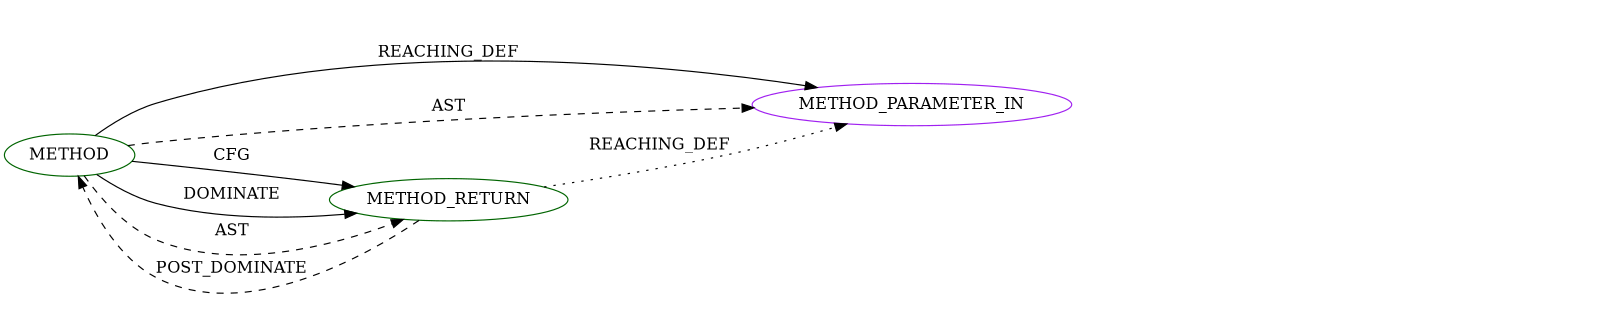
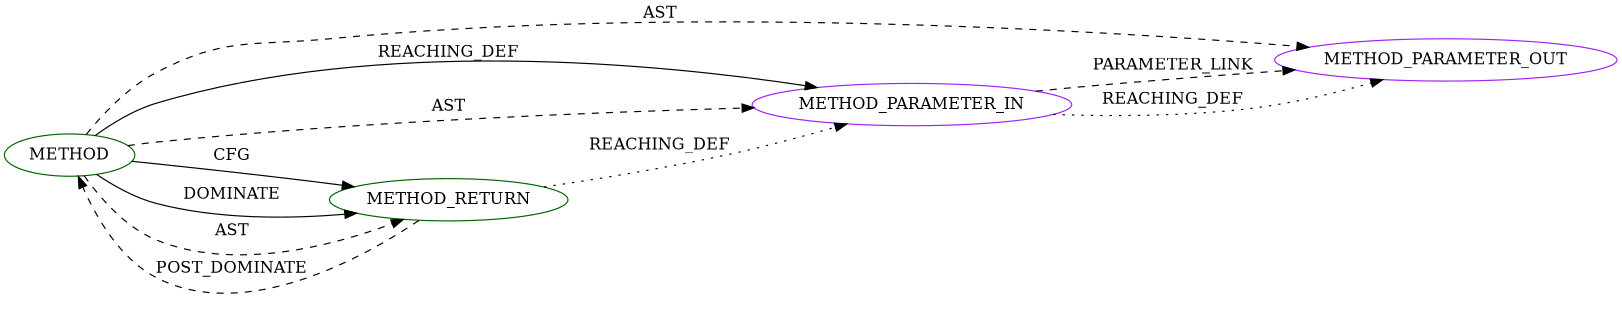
node "METHOD_PARAMETER_OUT": added
